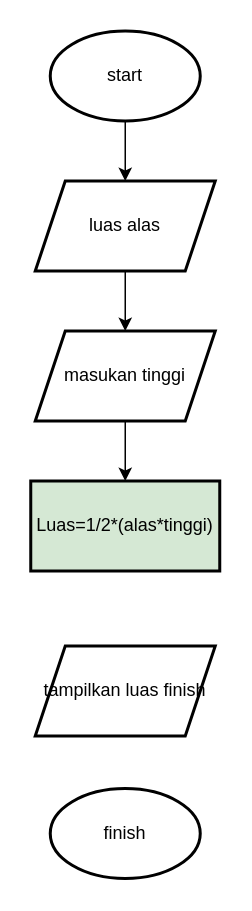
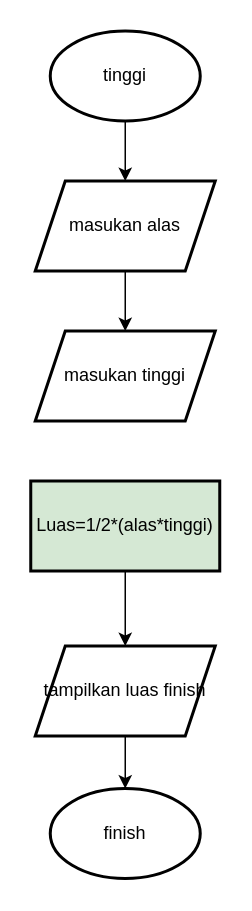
node "start": label "start" -> "tinggi"
node "luas alas": label "luas alas" -> "masukan alas"
edge "masukan tinggi" -> "Luas=1/2*(alas*tinggi)": removed
edge "Luas=1/2*(alas*tinggi)" -> "tampilkan luas finish": added
edge "tampilkan luas finish" -> "finish": added
